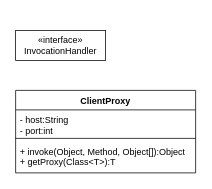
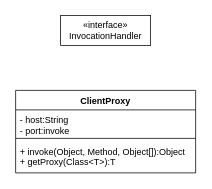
node "«interface» InvocationHandler": moved (60, 45) -> (105, 30)
node "- host:String - port:int": label "- host:String - port:int" -> "- host:String - port:invoke"
